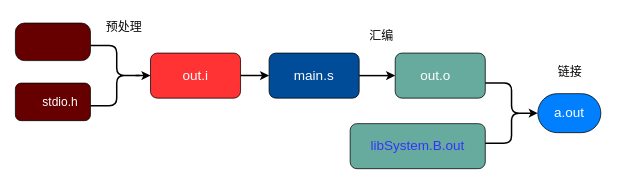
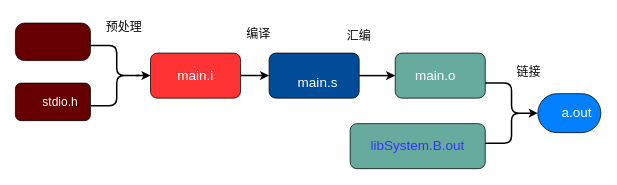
node "编译": added
node "汇编": moved (381, 36) -> (359, 36)
node "链接": moved (570, 72) -> (528, 72)
node "out.i": label "out.i" -> "main.i"
node "main.s": moved (314, 75) -> (318, 83)
node "out.o": label "out.o" -> "main.o"
node "a.out": moved (569, 112) -> (576, 112)
